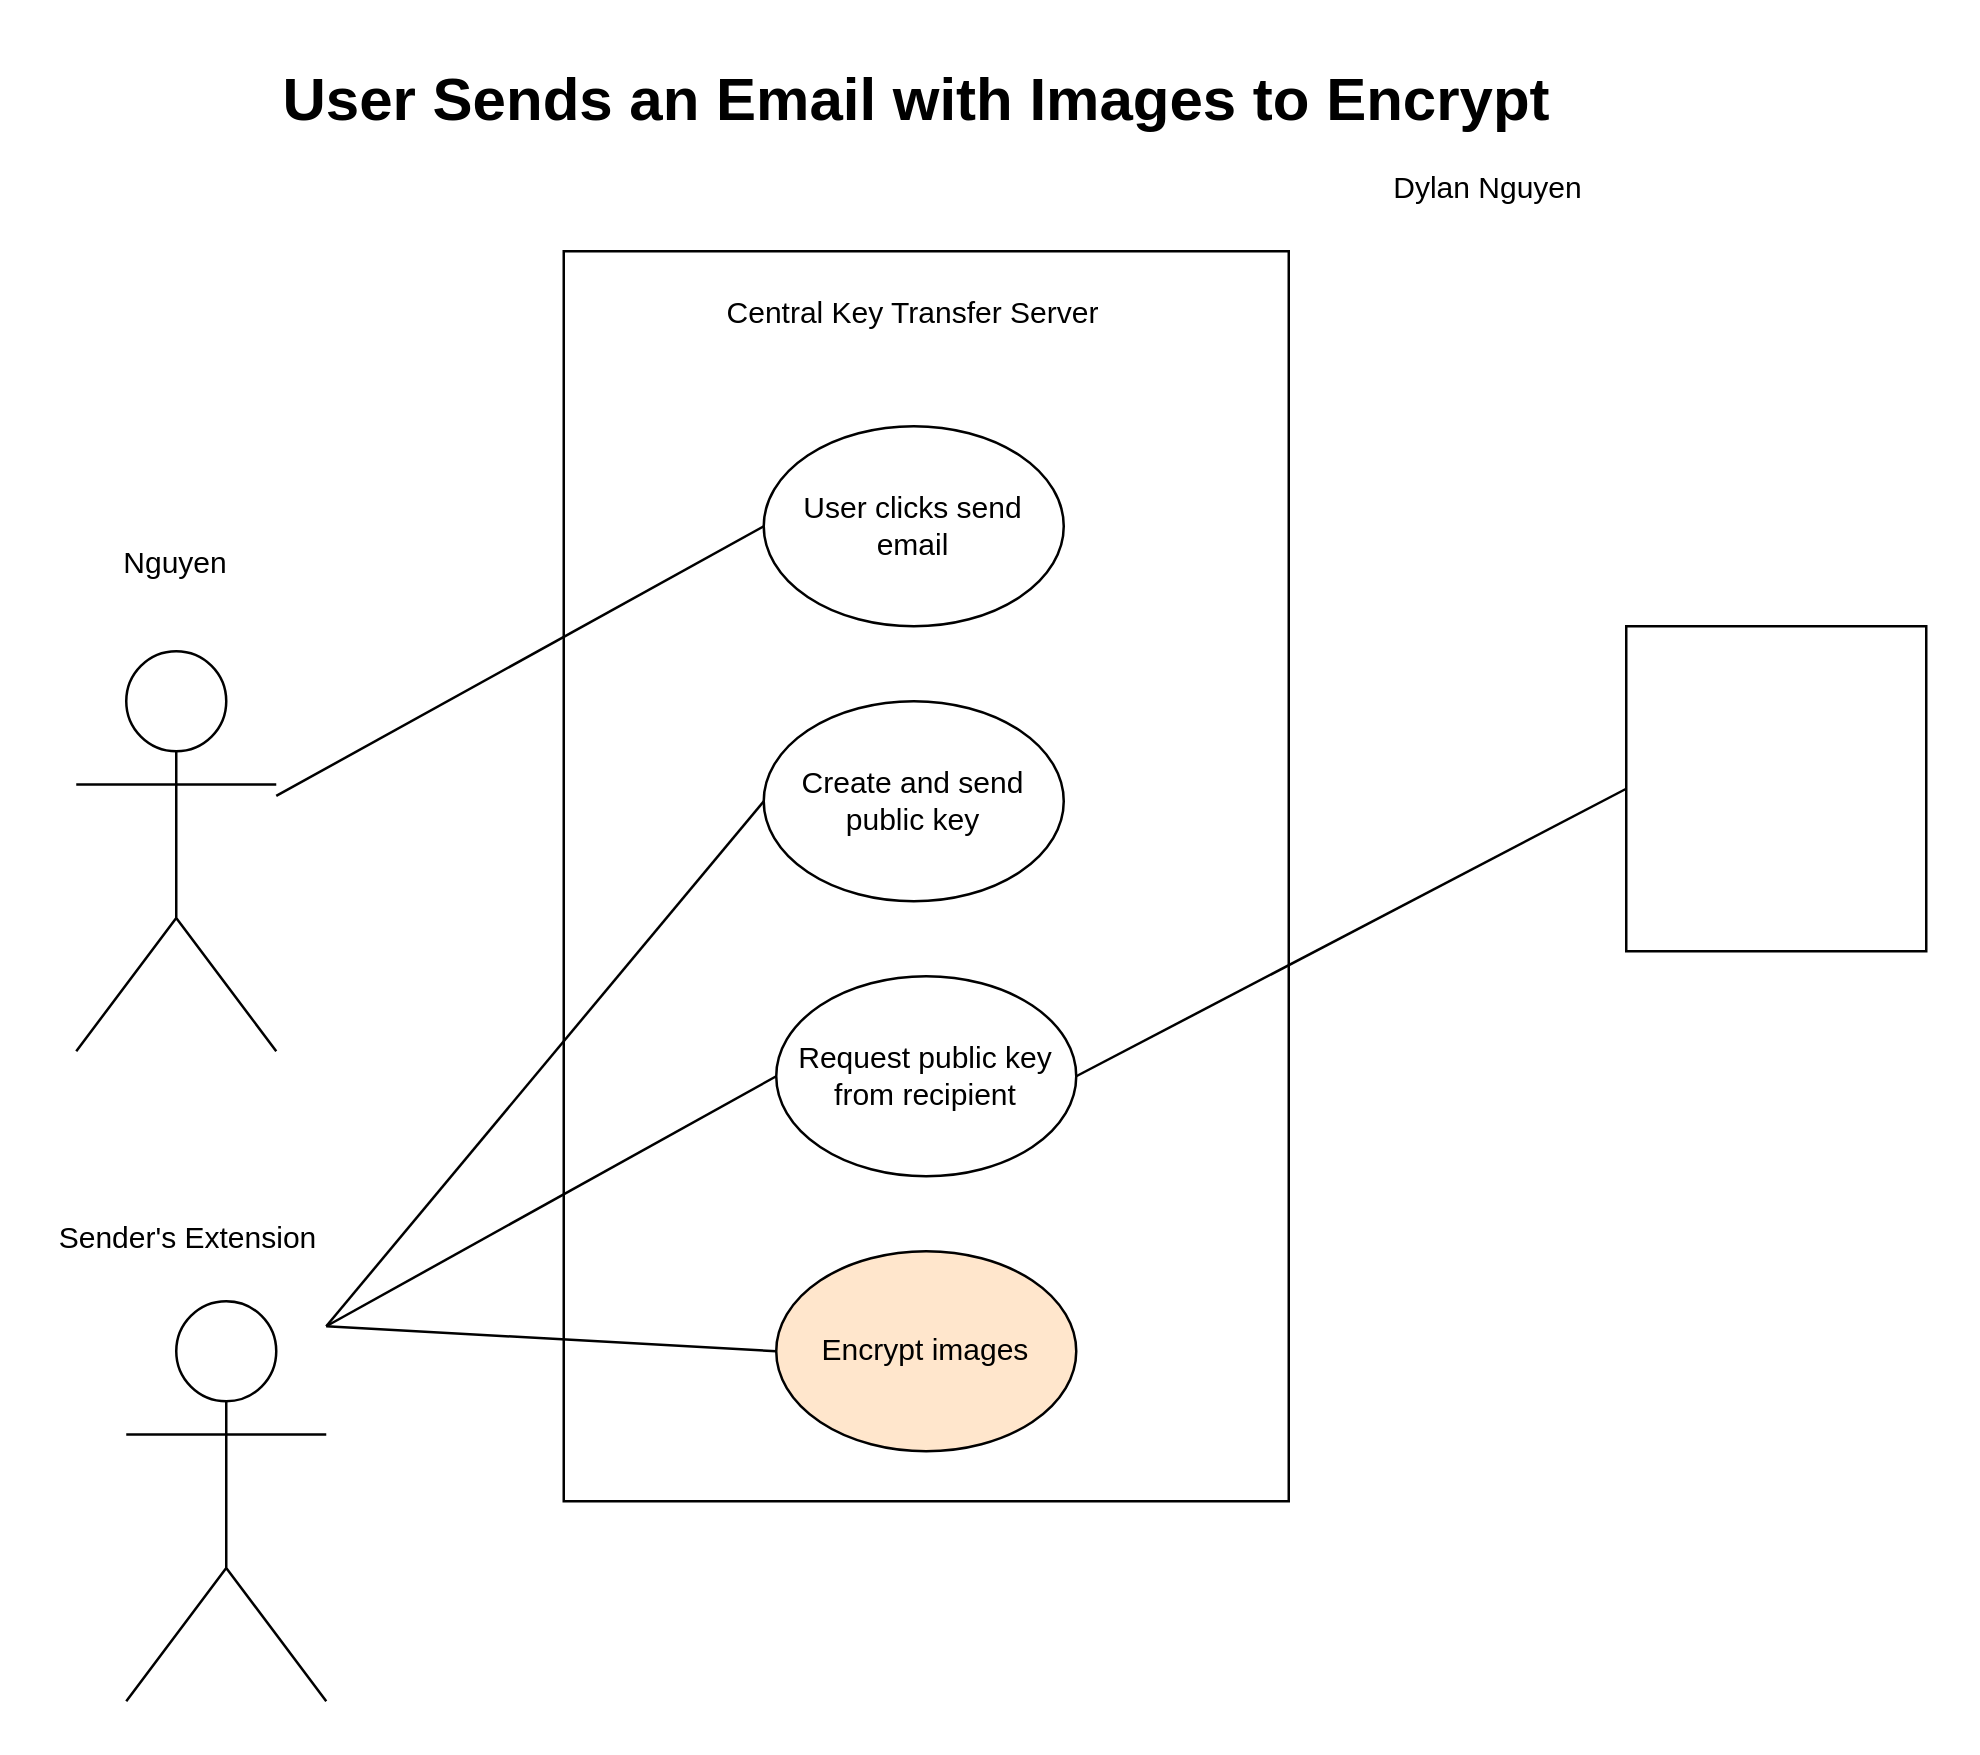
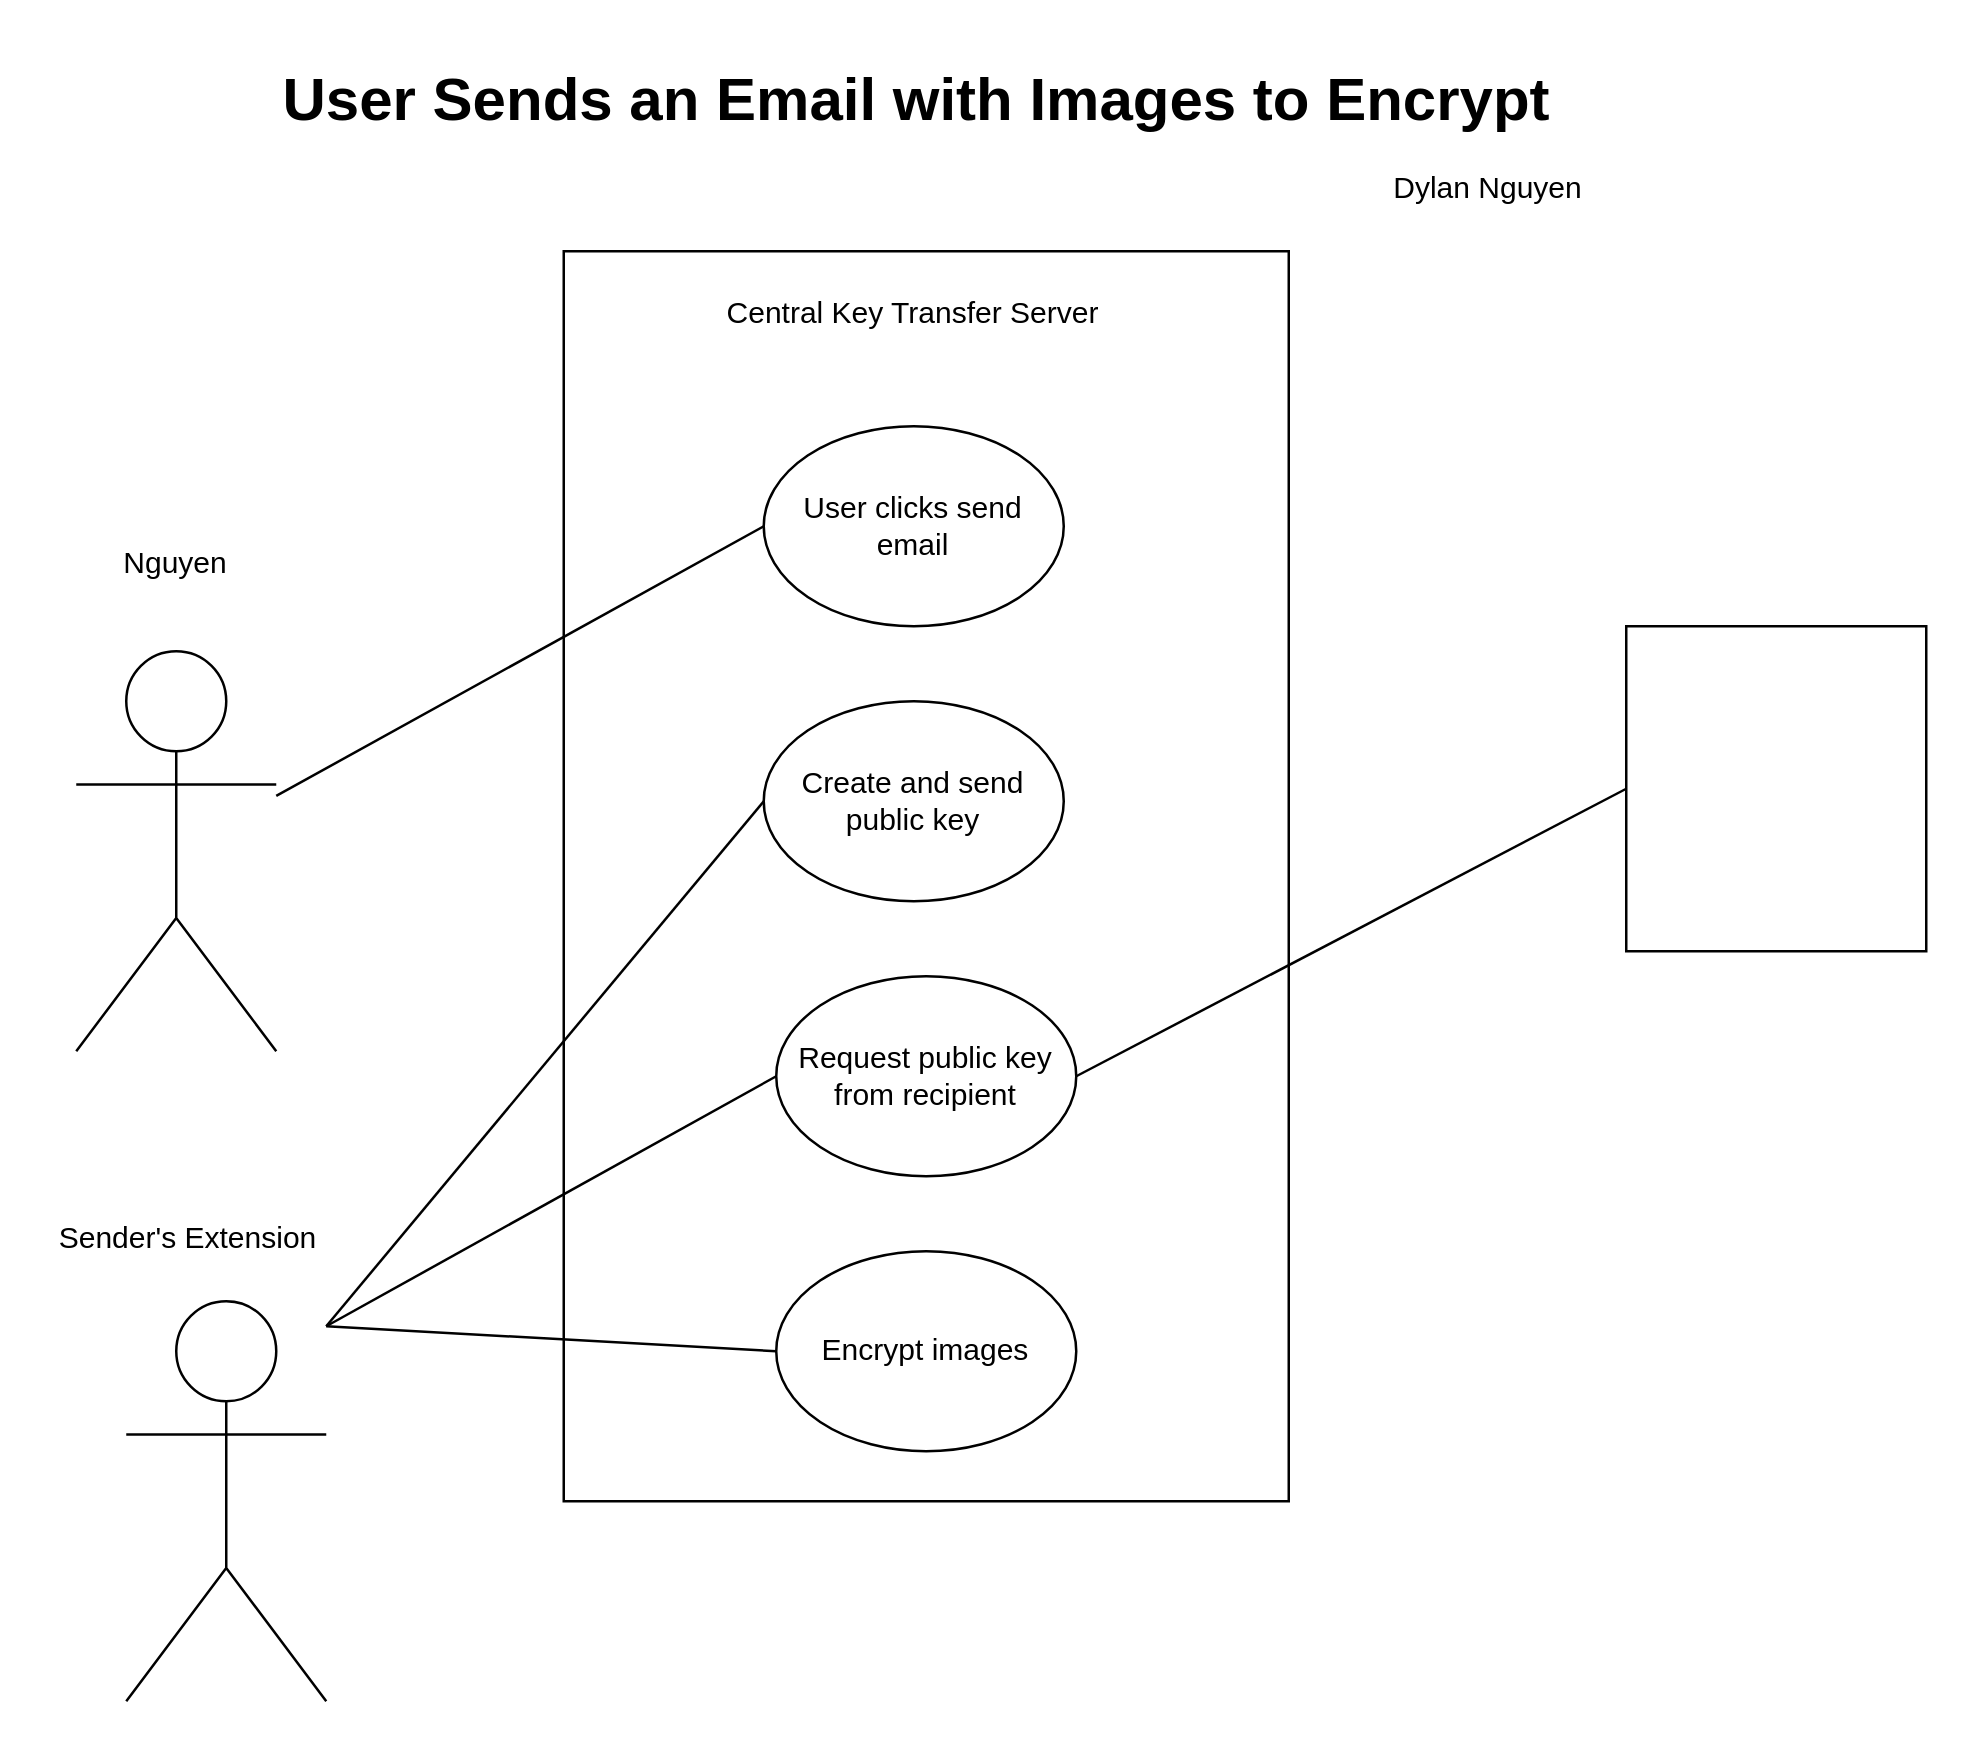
node "Encrypt images": fillcolor #ffe6cc -> #ffffff
